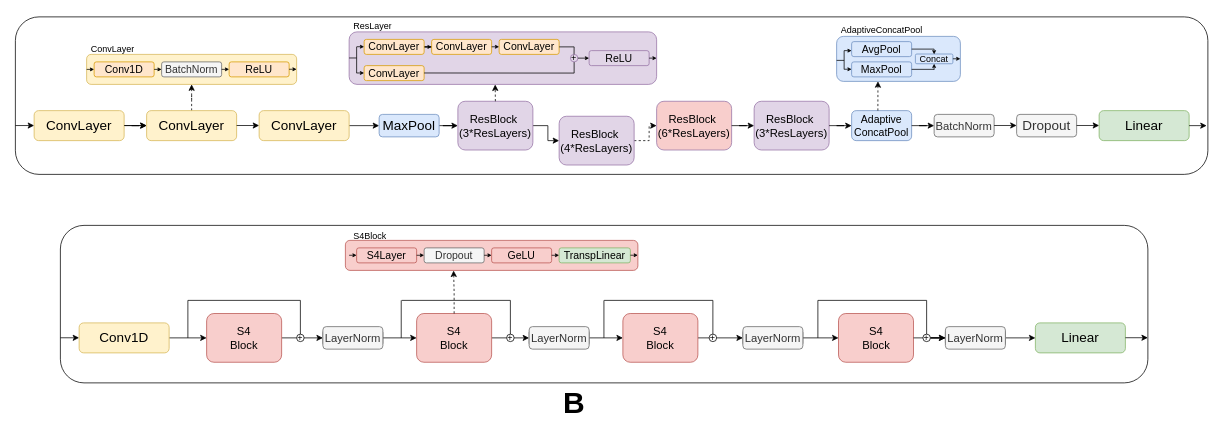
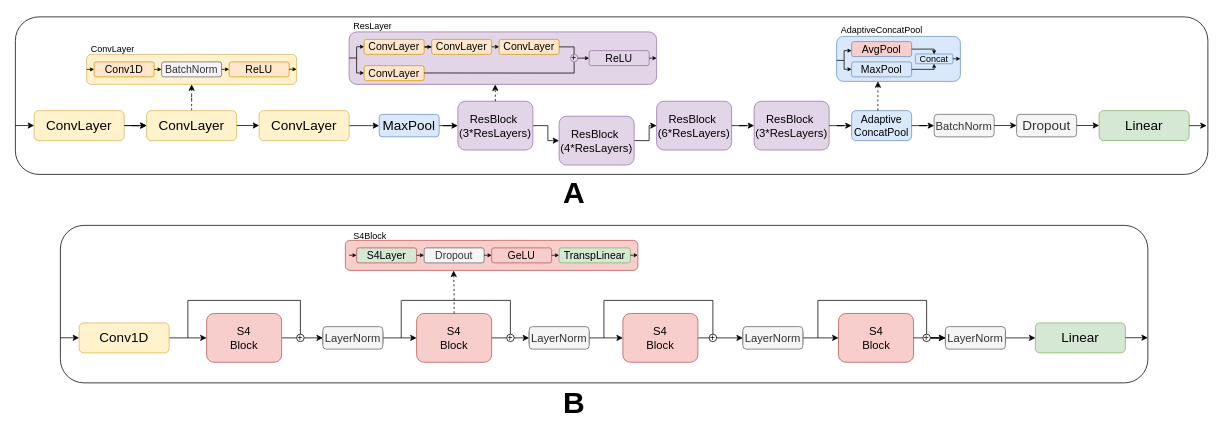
node "AvgPool": fillcolor #dae8fc -> #f8cecc
node "ResBlock (6*ResLayers)": fillcolor #f8cecc -> #e1d5e7
edge "ResBlock (4*ResLayers)" -> "ResBlock (6*ResLayers)": style dashed -> solid
node "A": added
node "S4Layer": fillcolor #f8cecc -> #d5e8d4
